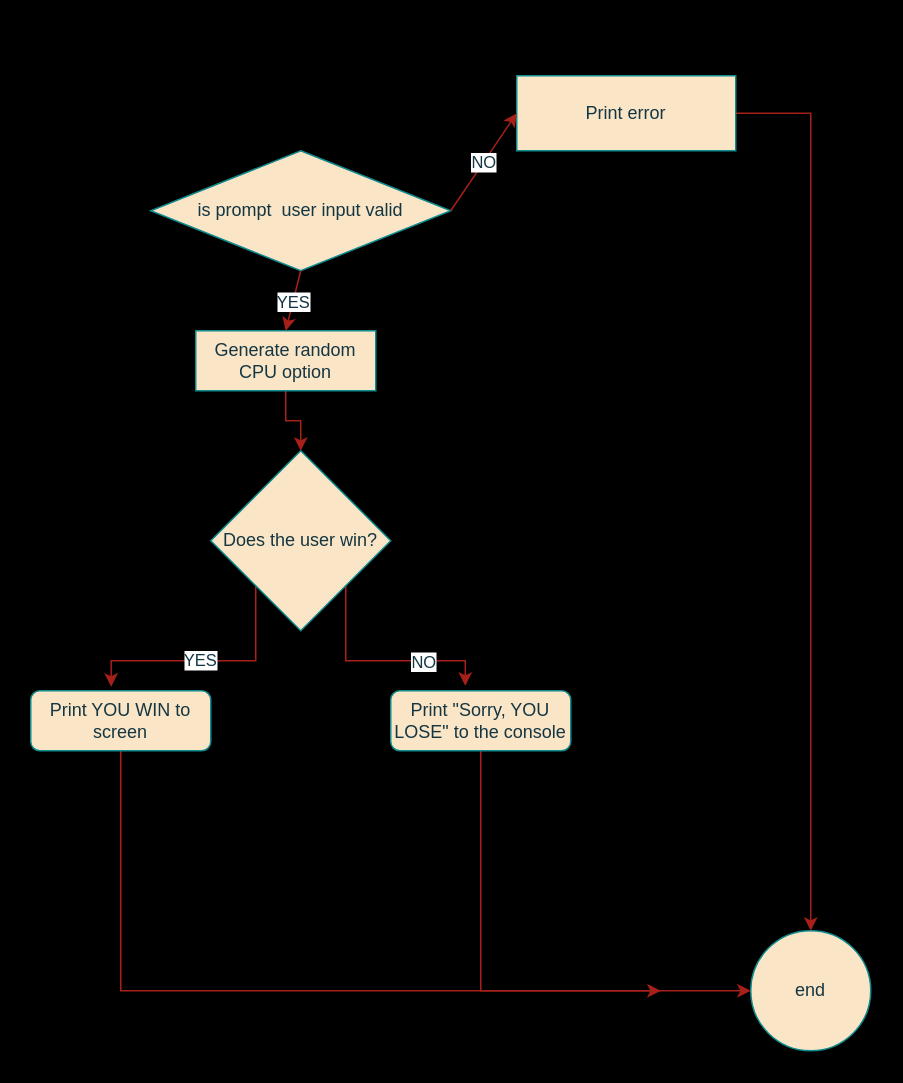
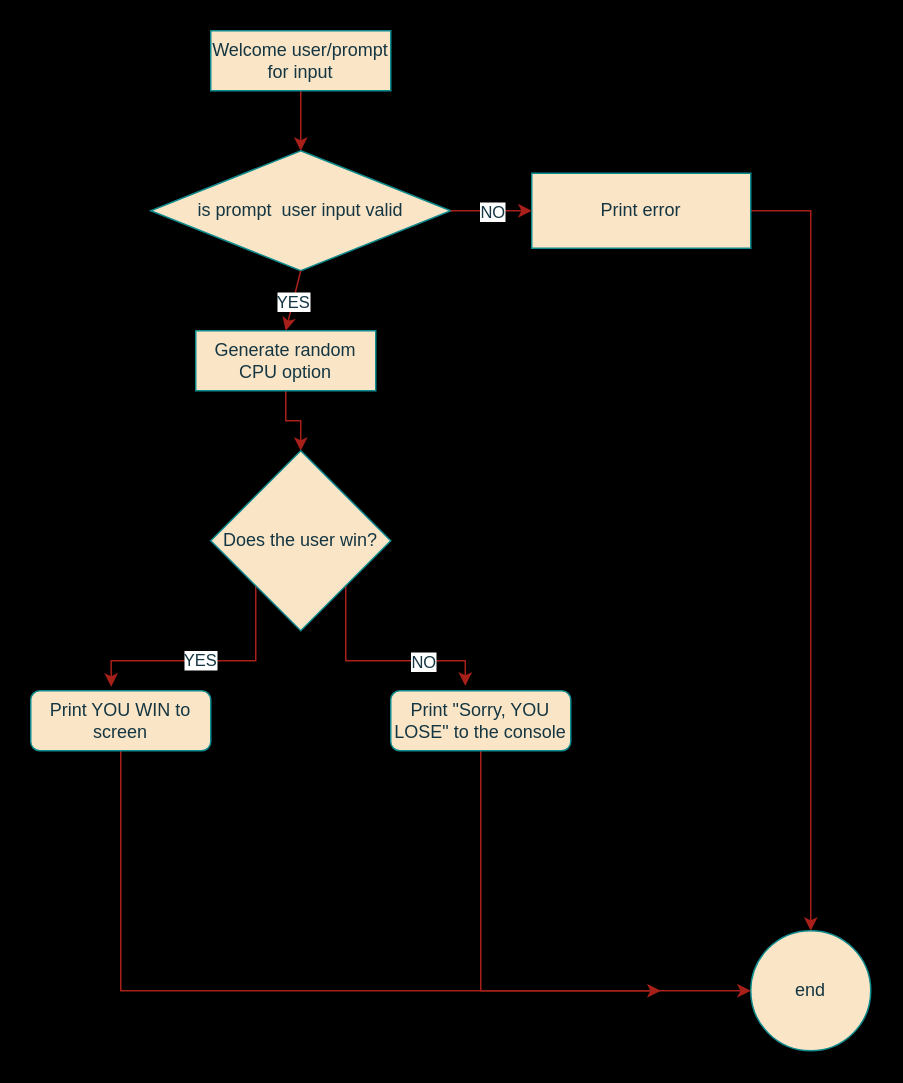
node "Welcome user/prompt for input": added
node "Print error": moved (626, 113) -> (641, 211)
edge "Welcome user/prompt for input" -> "is prompt user input valid": added
